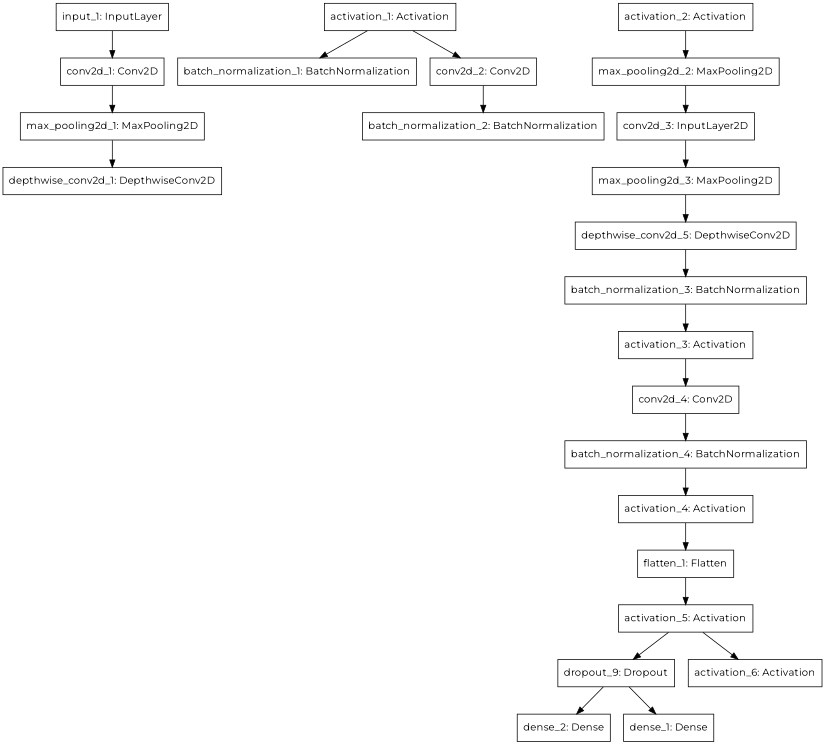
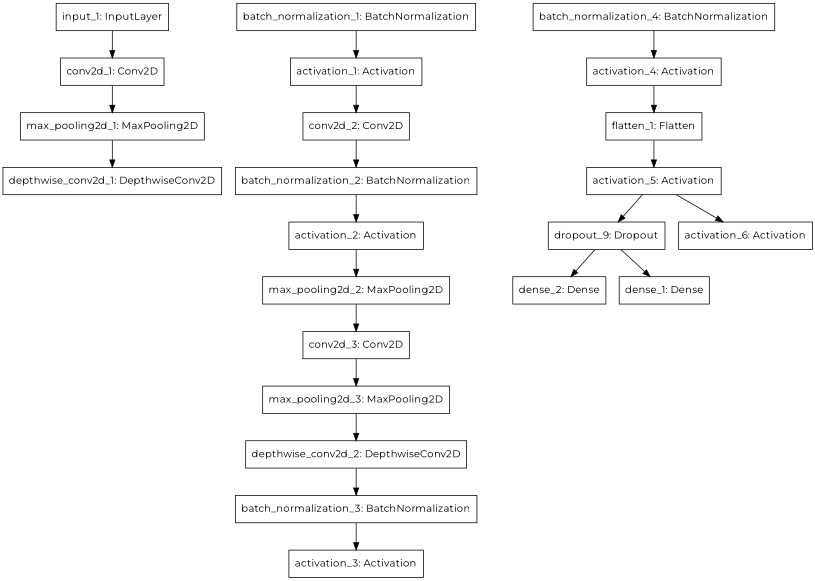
edge "activation_1: Activation" -> "batch_normalization_1: BatchNormalization": reversed
node "conv2d_3: InputLayer2D": label "conv2d_3: InputLayer2D" -> "conv2d_3: Conv2D"
edge "batch_normalization_2: BatchNormalization" -> "activation_2: Activation": added
node "depthwise_conv2d_5: DepthwiseConv2D": label "depthwise_conv2d_5: DepthwiseConv2D" -> "depthwise_conv2d_2: DepthwiseConv2D"
node "conv2d_4: Conv2D": removed
